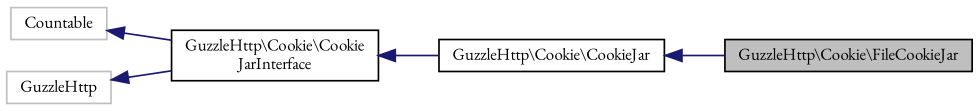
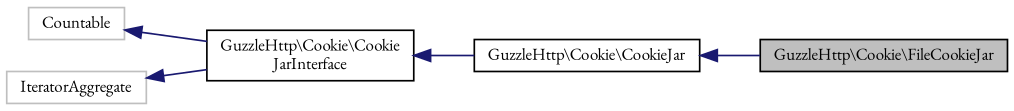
node "GuzzleHttp": label "GuzzleHttp" -> "IteratorAggregate"
